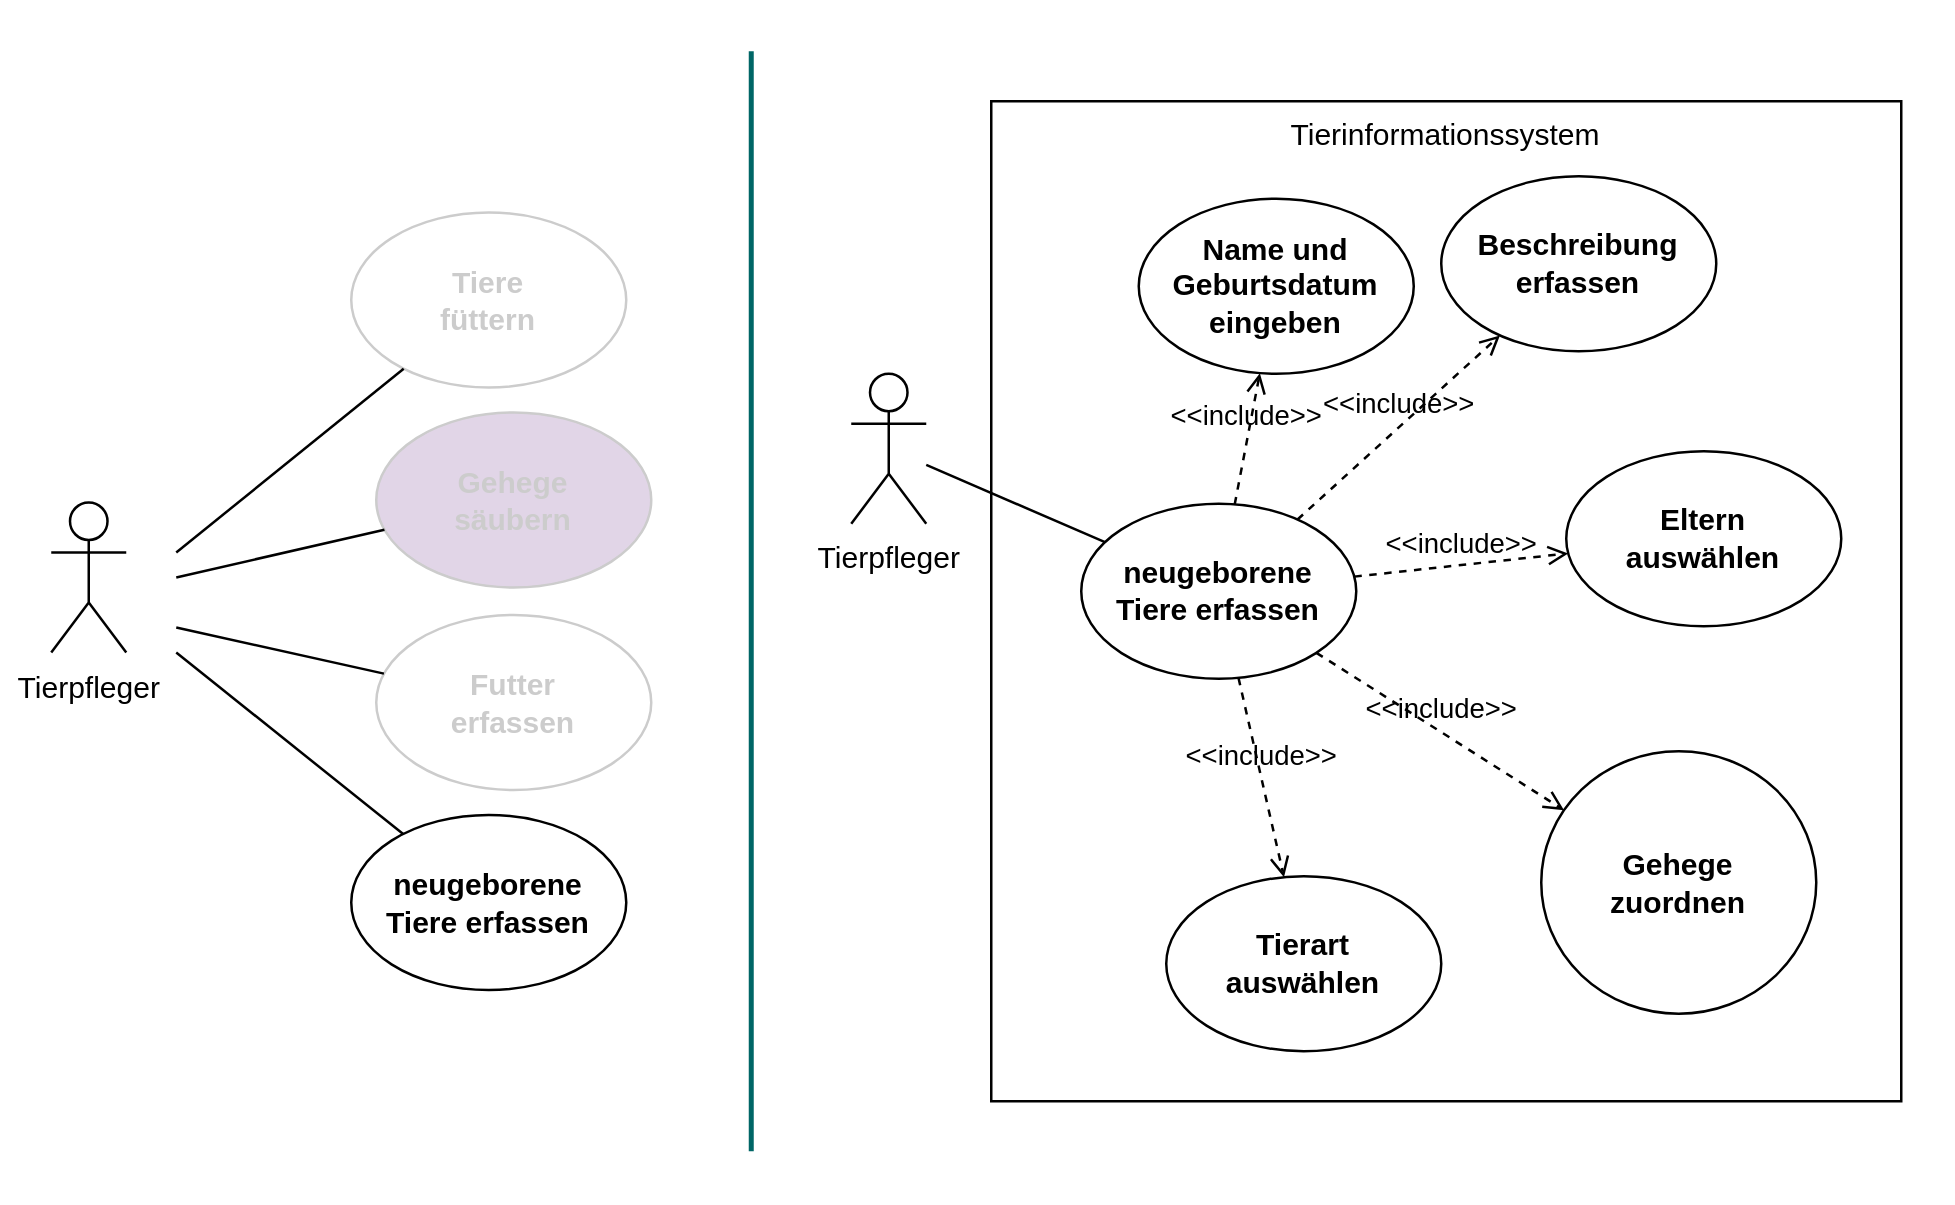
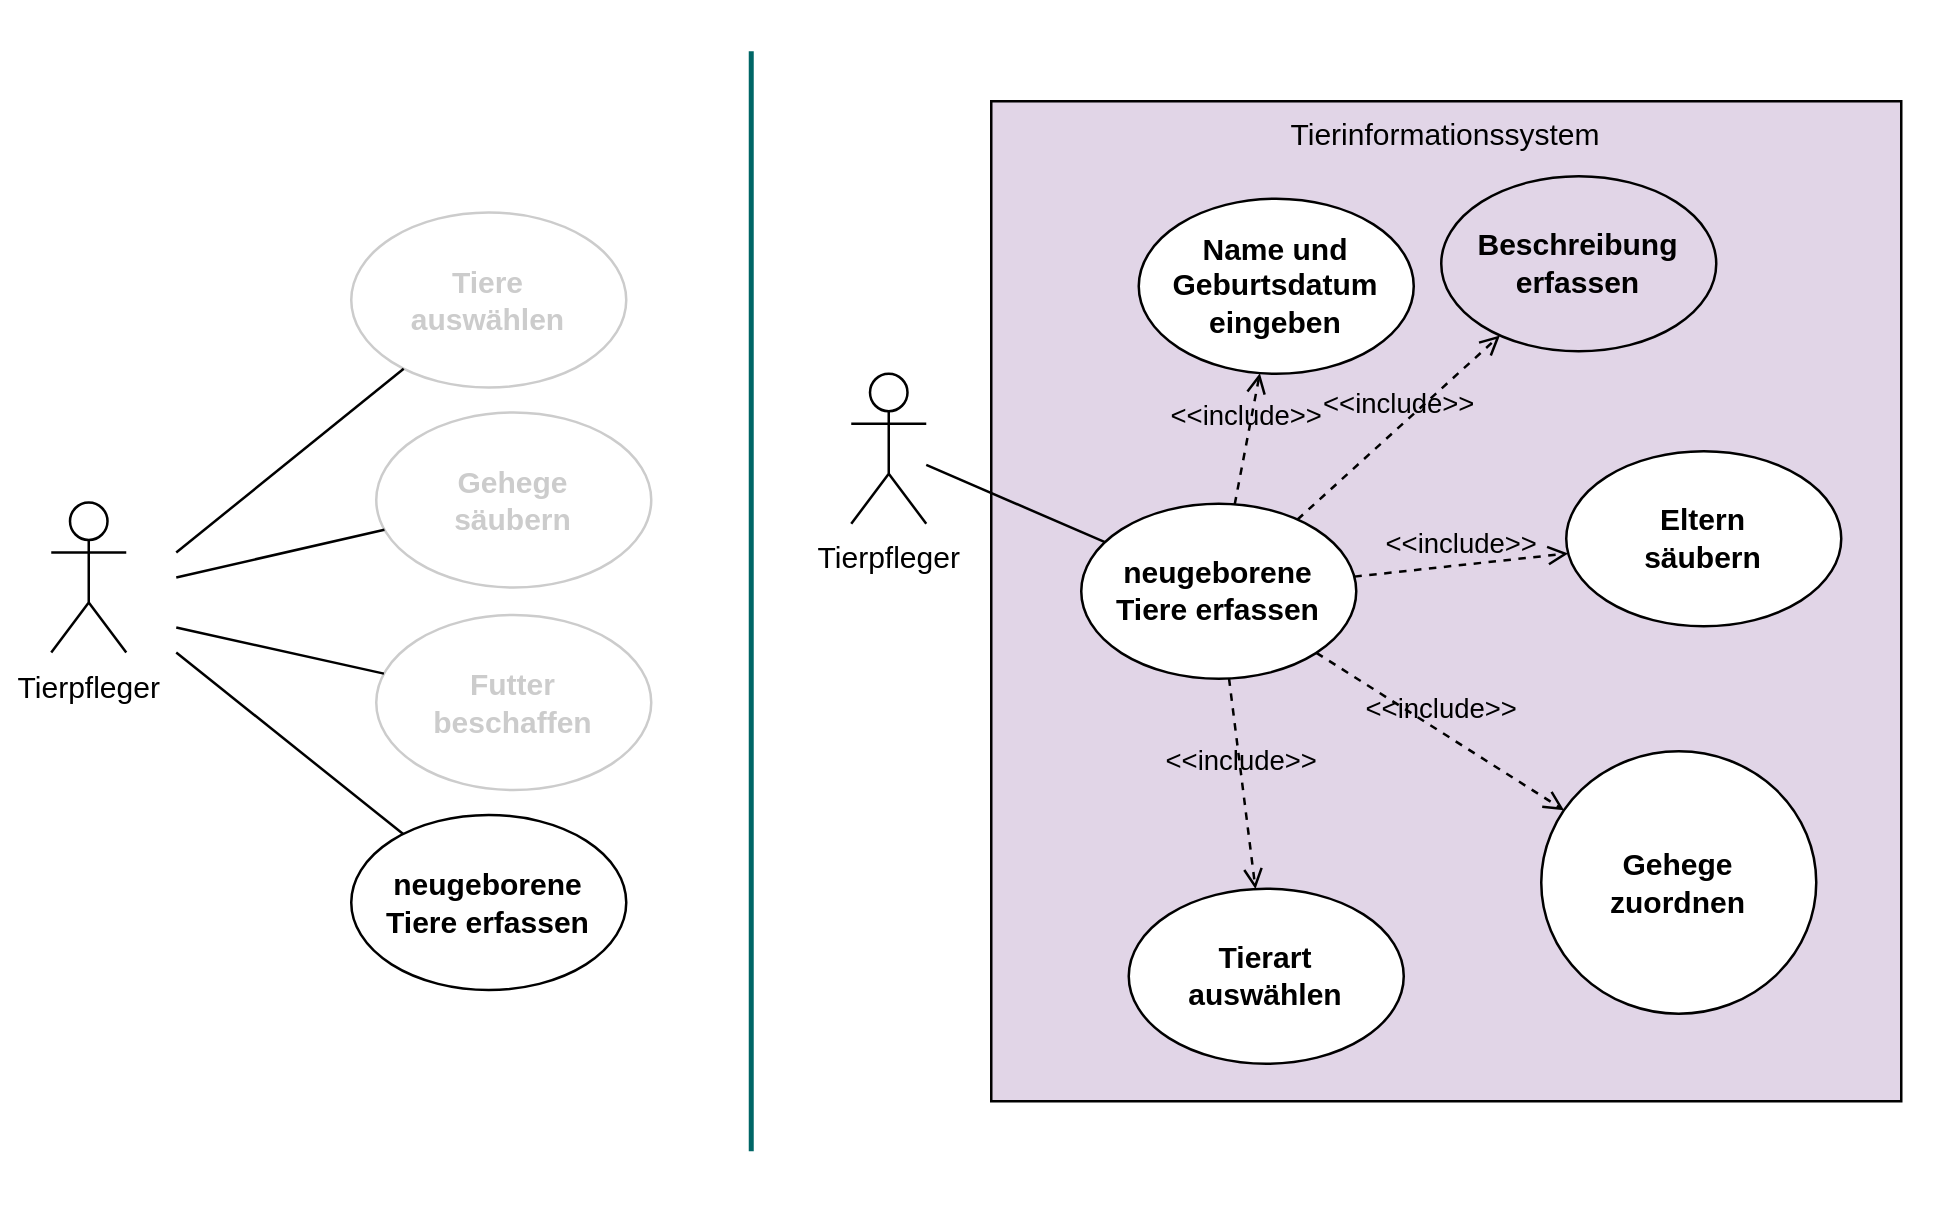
node "Beschreibung erfassen": fillcolor #ffffff -> #e1d5e7
node "Tiere füttern": label "Tiere füttern" -> "Tiere auswählen"
node "Gehege säubern": fillcolor #e1d5e7 -> #ffffff
node "Eltern auswählen": label "Eltern auswählen" -> "Eltern säubern"
node "Tierinformationssystem": fillcolor #ffffff -> #e1d5e7
node "Futter erfassen": label "Futter erfassen" -> "Futter beschaffen"
node "Tierart auswählen": moved (1304, 964) -> (1266, 976)
